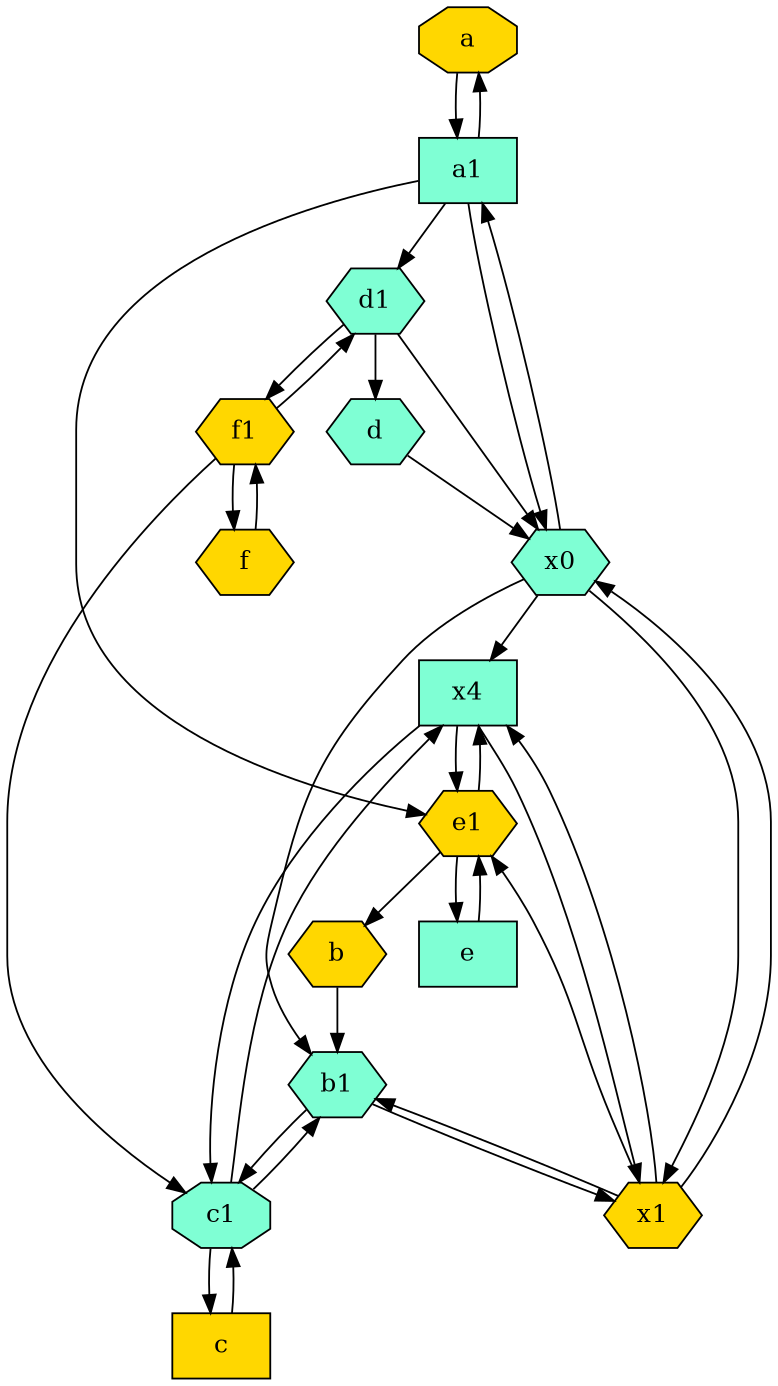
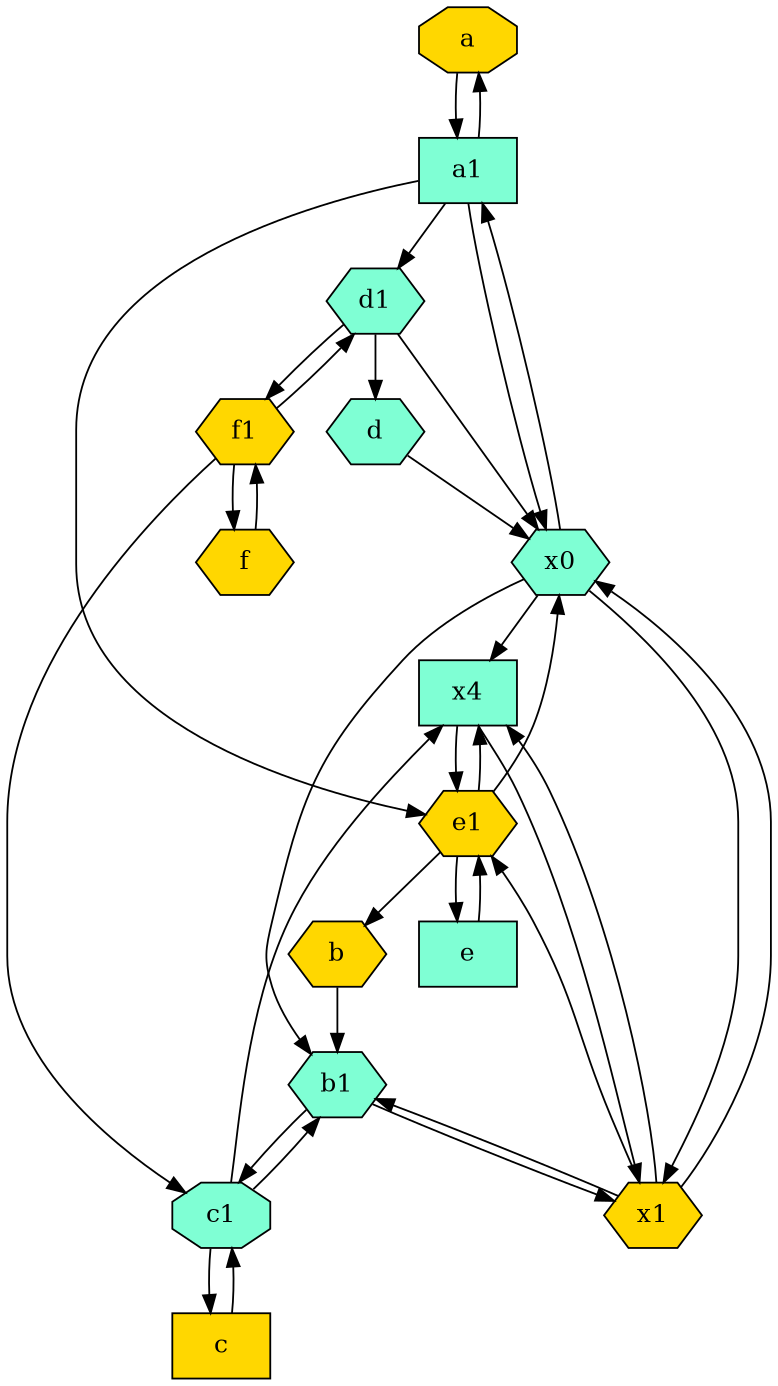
edge "e1" -> "x0": added
edge "x4" -> "c1": removed
